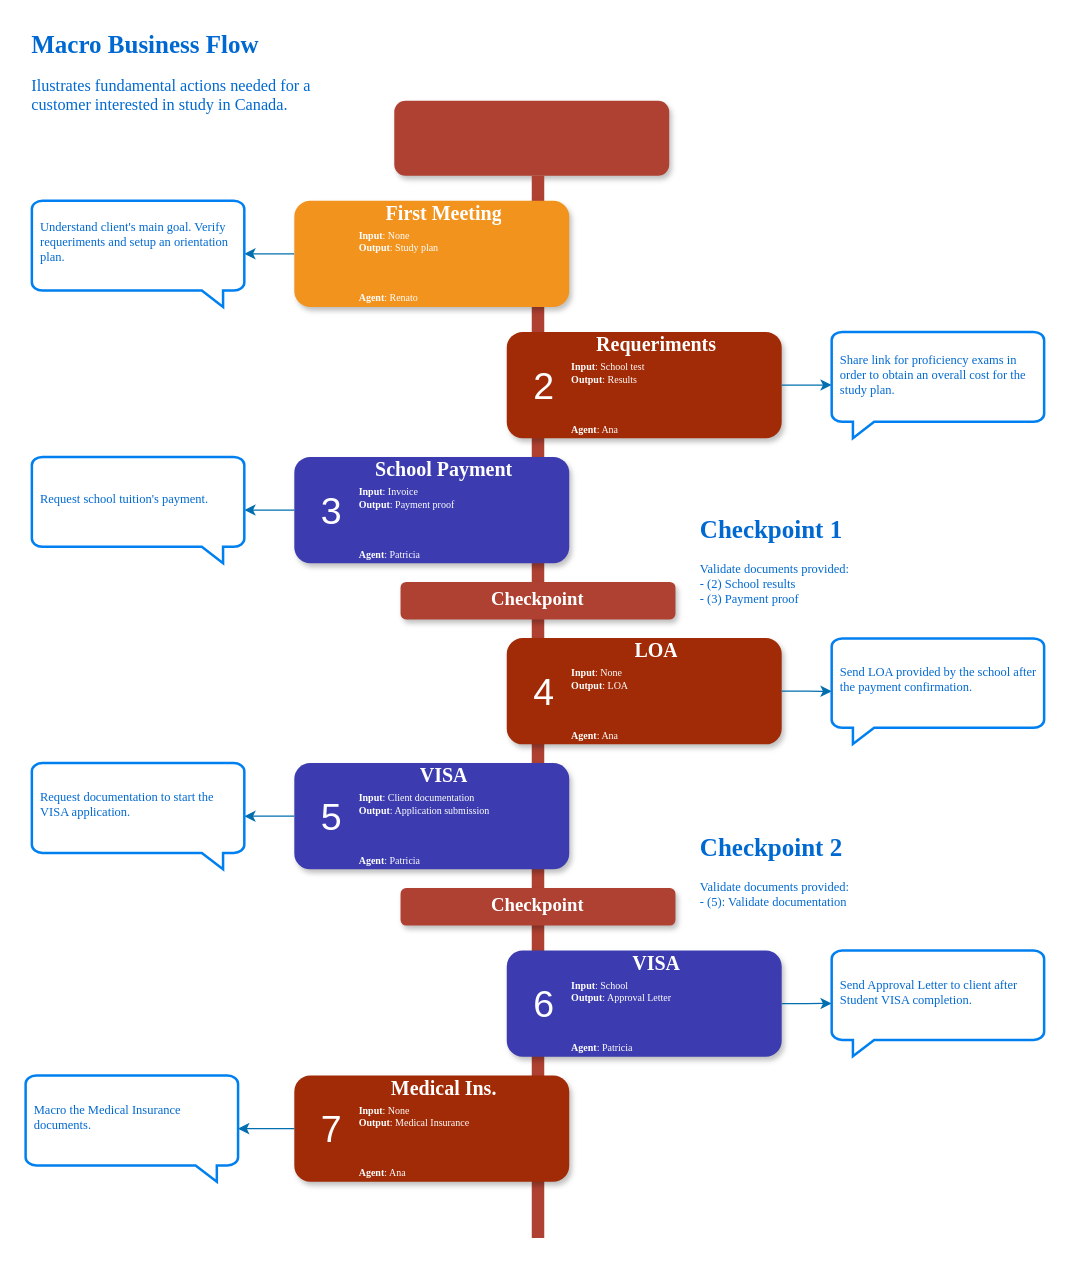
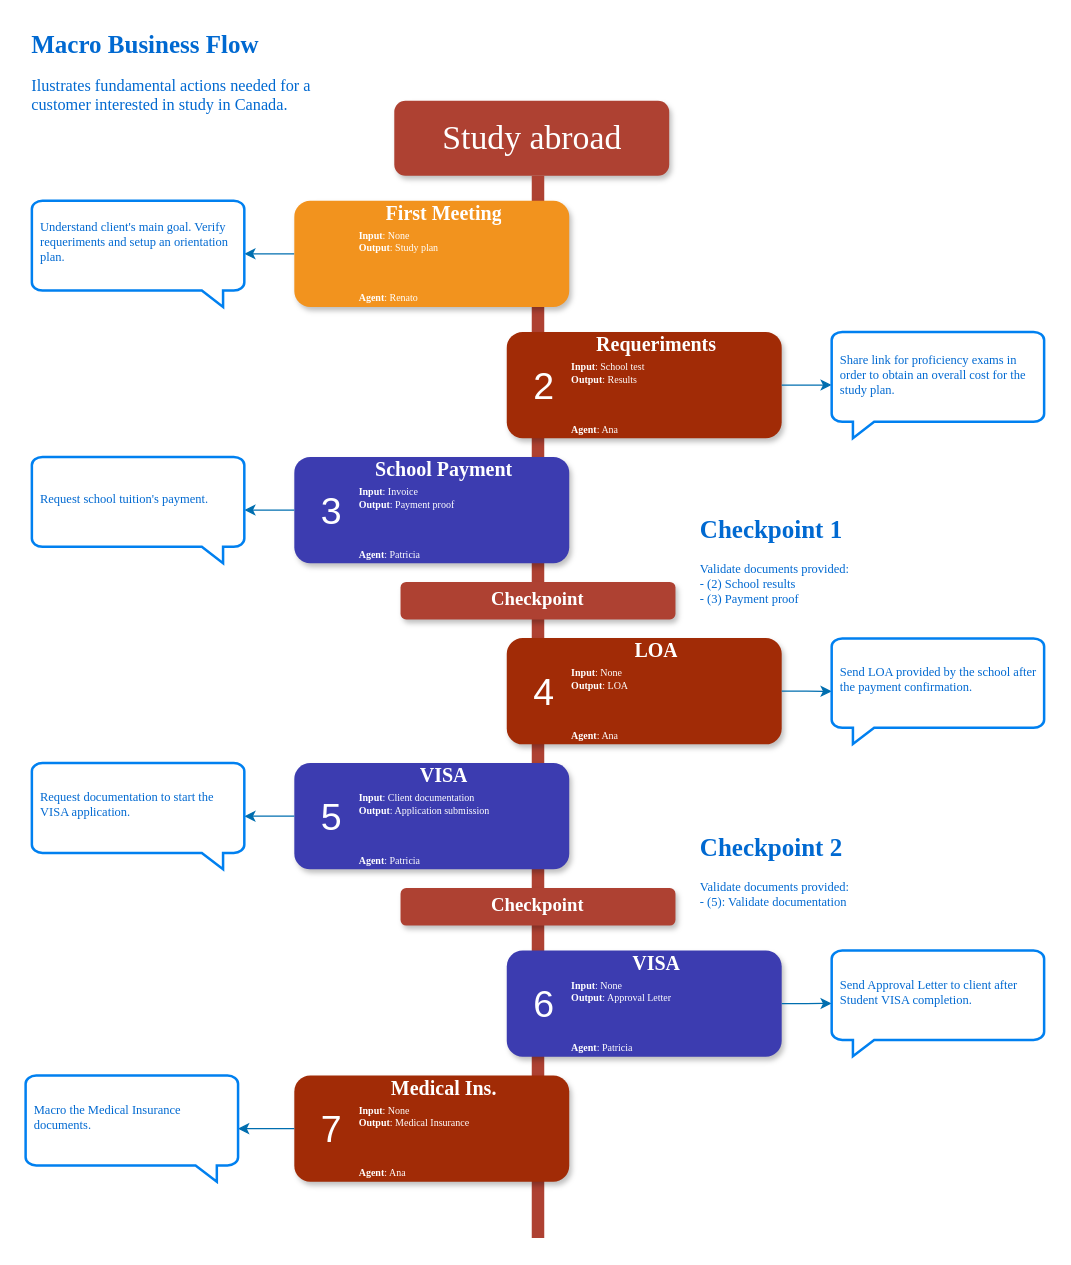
node "Study abroad": added
node "Input: School Output: Approval Letter": label "Input: School Output: Approval Letter" -> "Input: None Output: Approval Letter"
